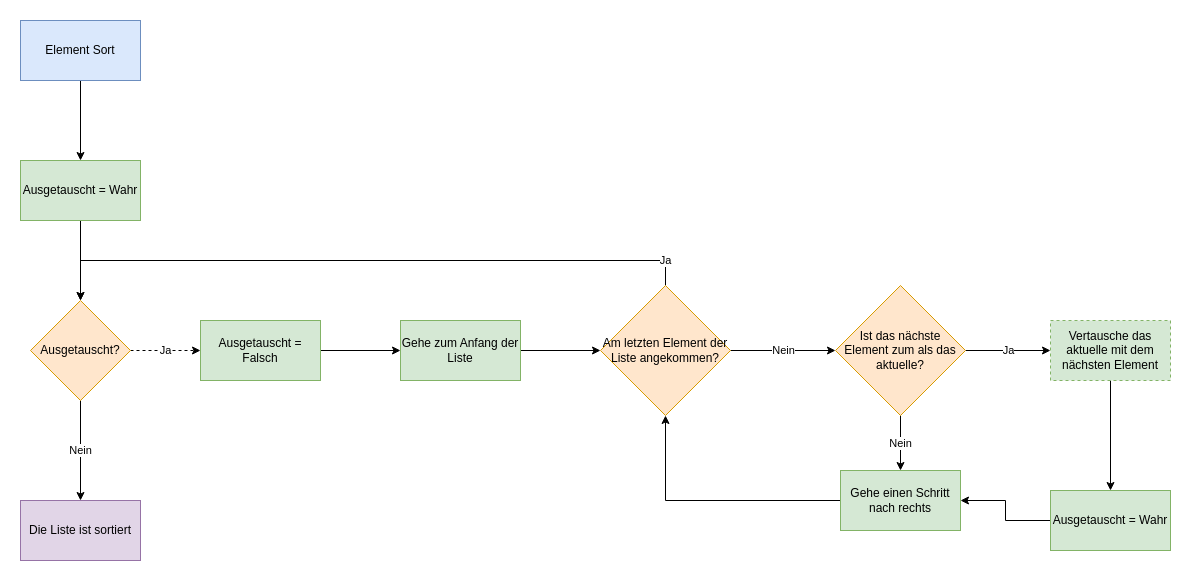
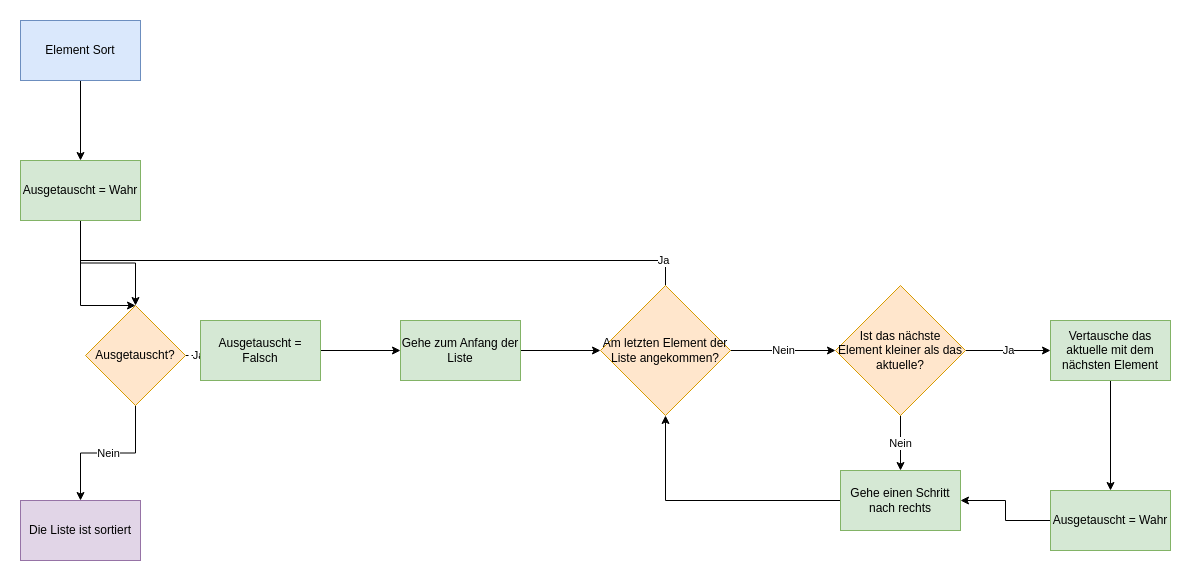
node "Ausgetauscht?": moved (81, 351) -> (136, 356)
node "Ist das nächste Element zum als das aktuelle?": label "Ist das nächste Element zum als das aktuelle?" -> "Ist das nächste Element kleiner als das aktuelle?"
node "Vertausche das aktuelle mit dem nächsten Element": style dashed -> solid
